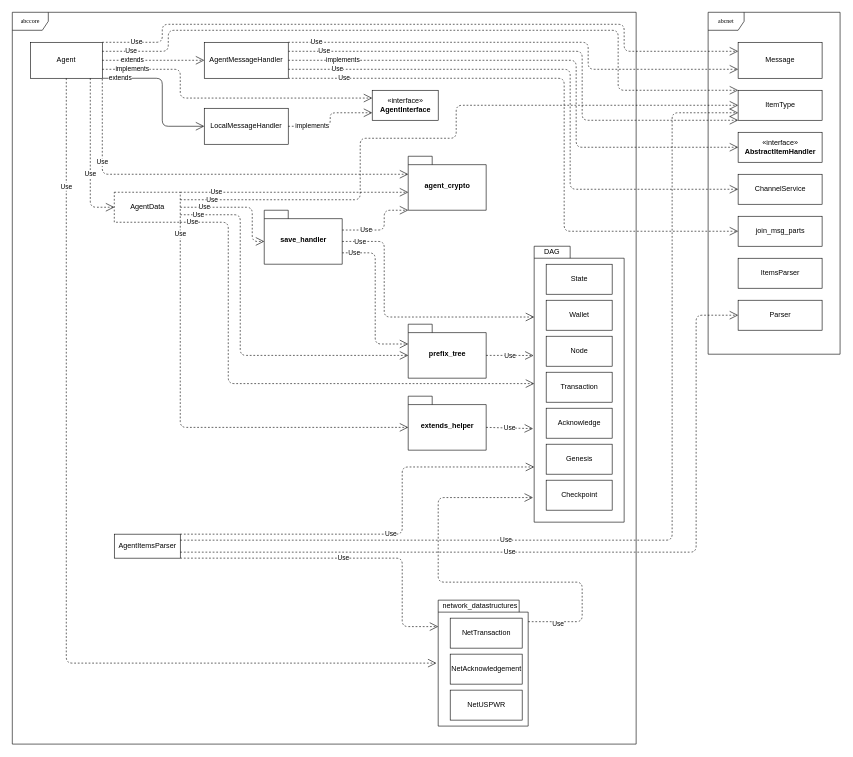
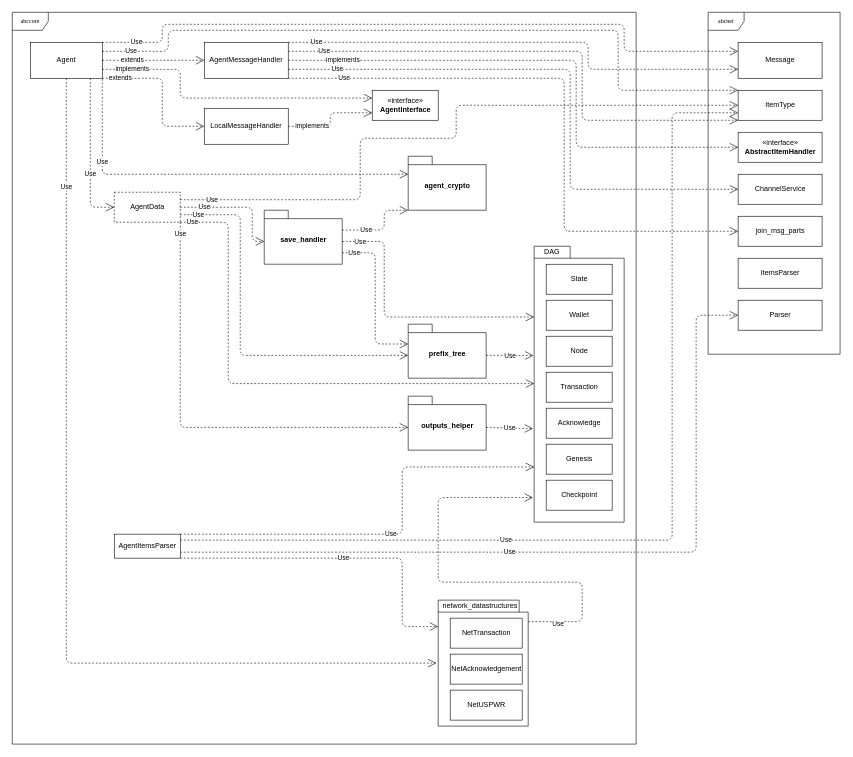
edge "Agent" -> "LocalMessageHandler": style solid -> dashed
edge "AgentData" -> "agent_crypto": removed, label "Use"
node "extends_helper": label "extends_helper" -> "outputs_helper"
